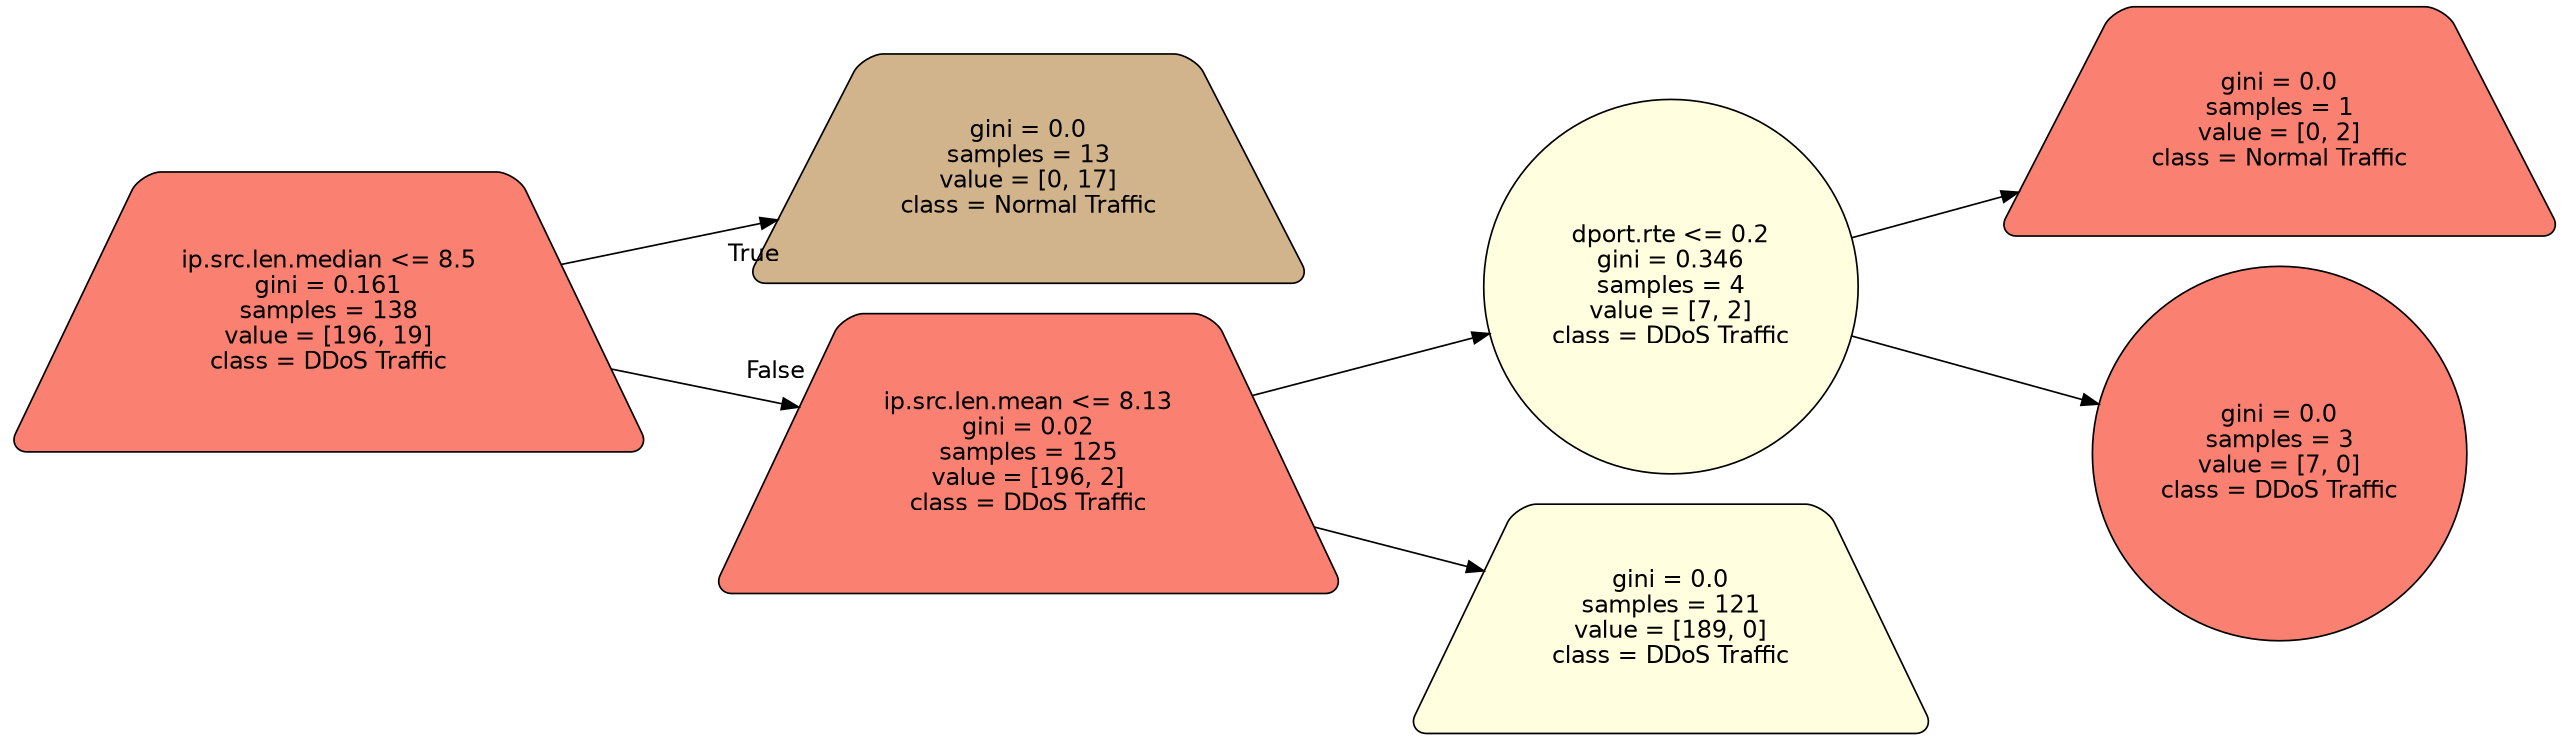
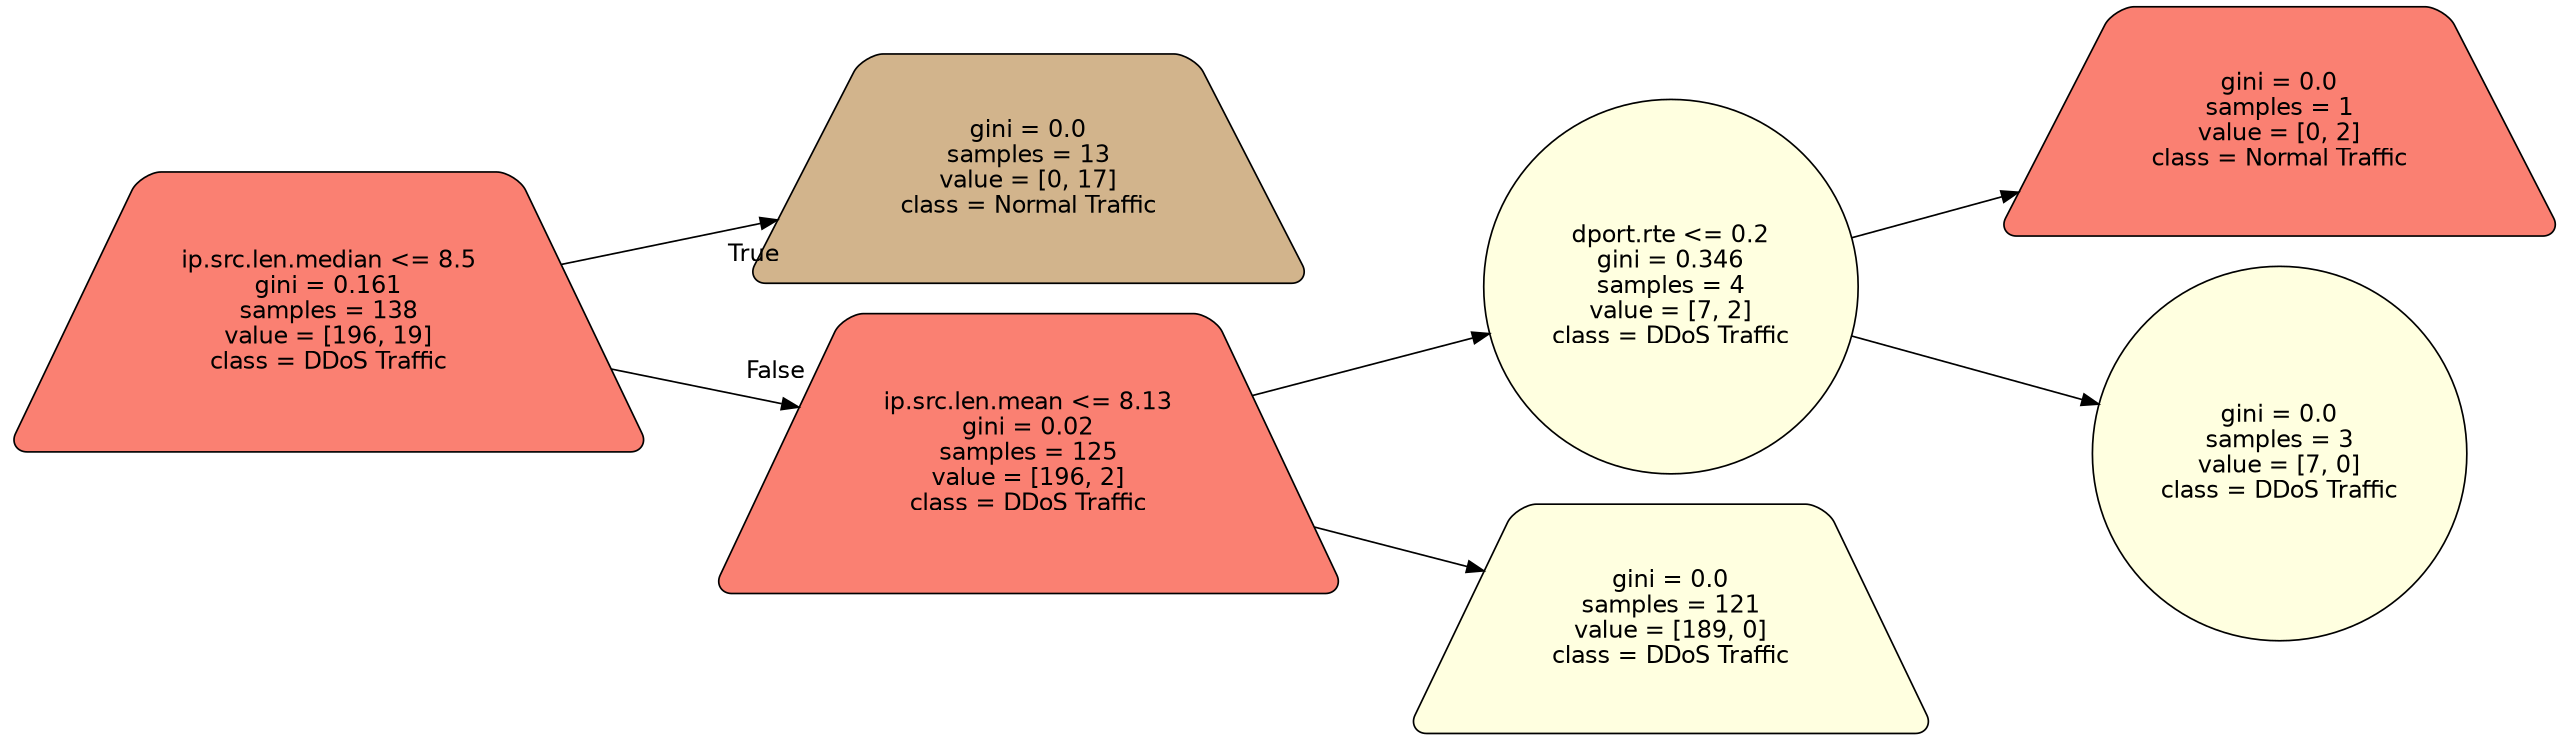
node "gini = 0.0 samples = 3 value = [7, 0] class = DDoS Traffic": fillcolor salmon -> lightyellow
